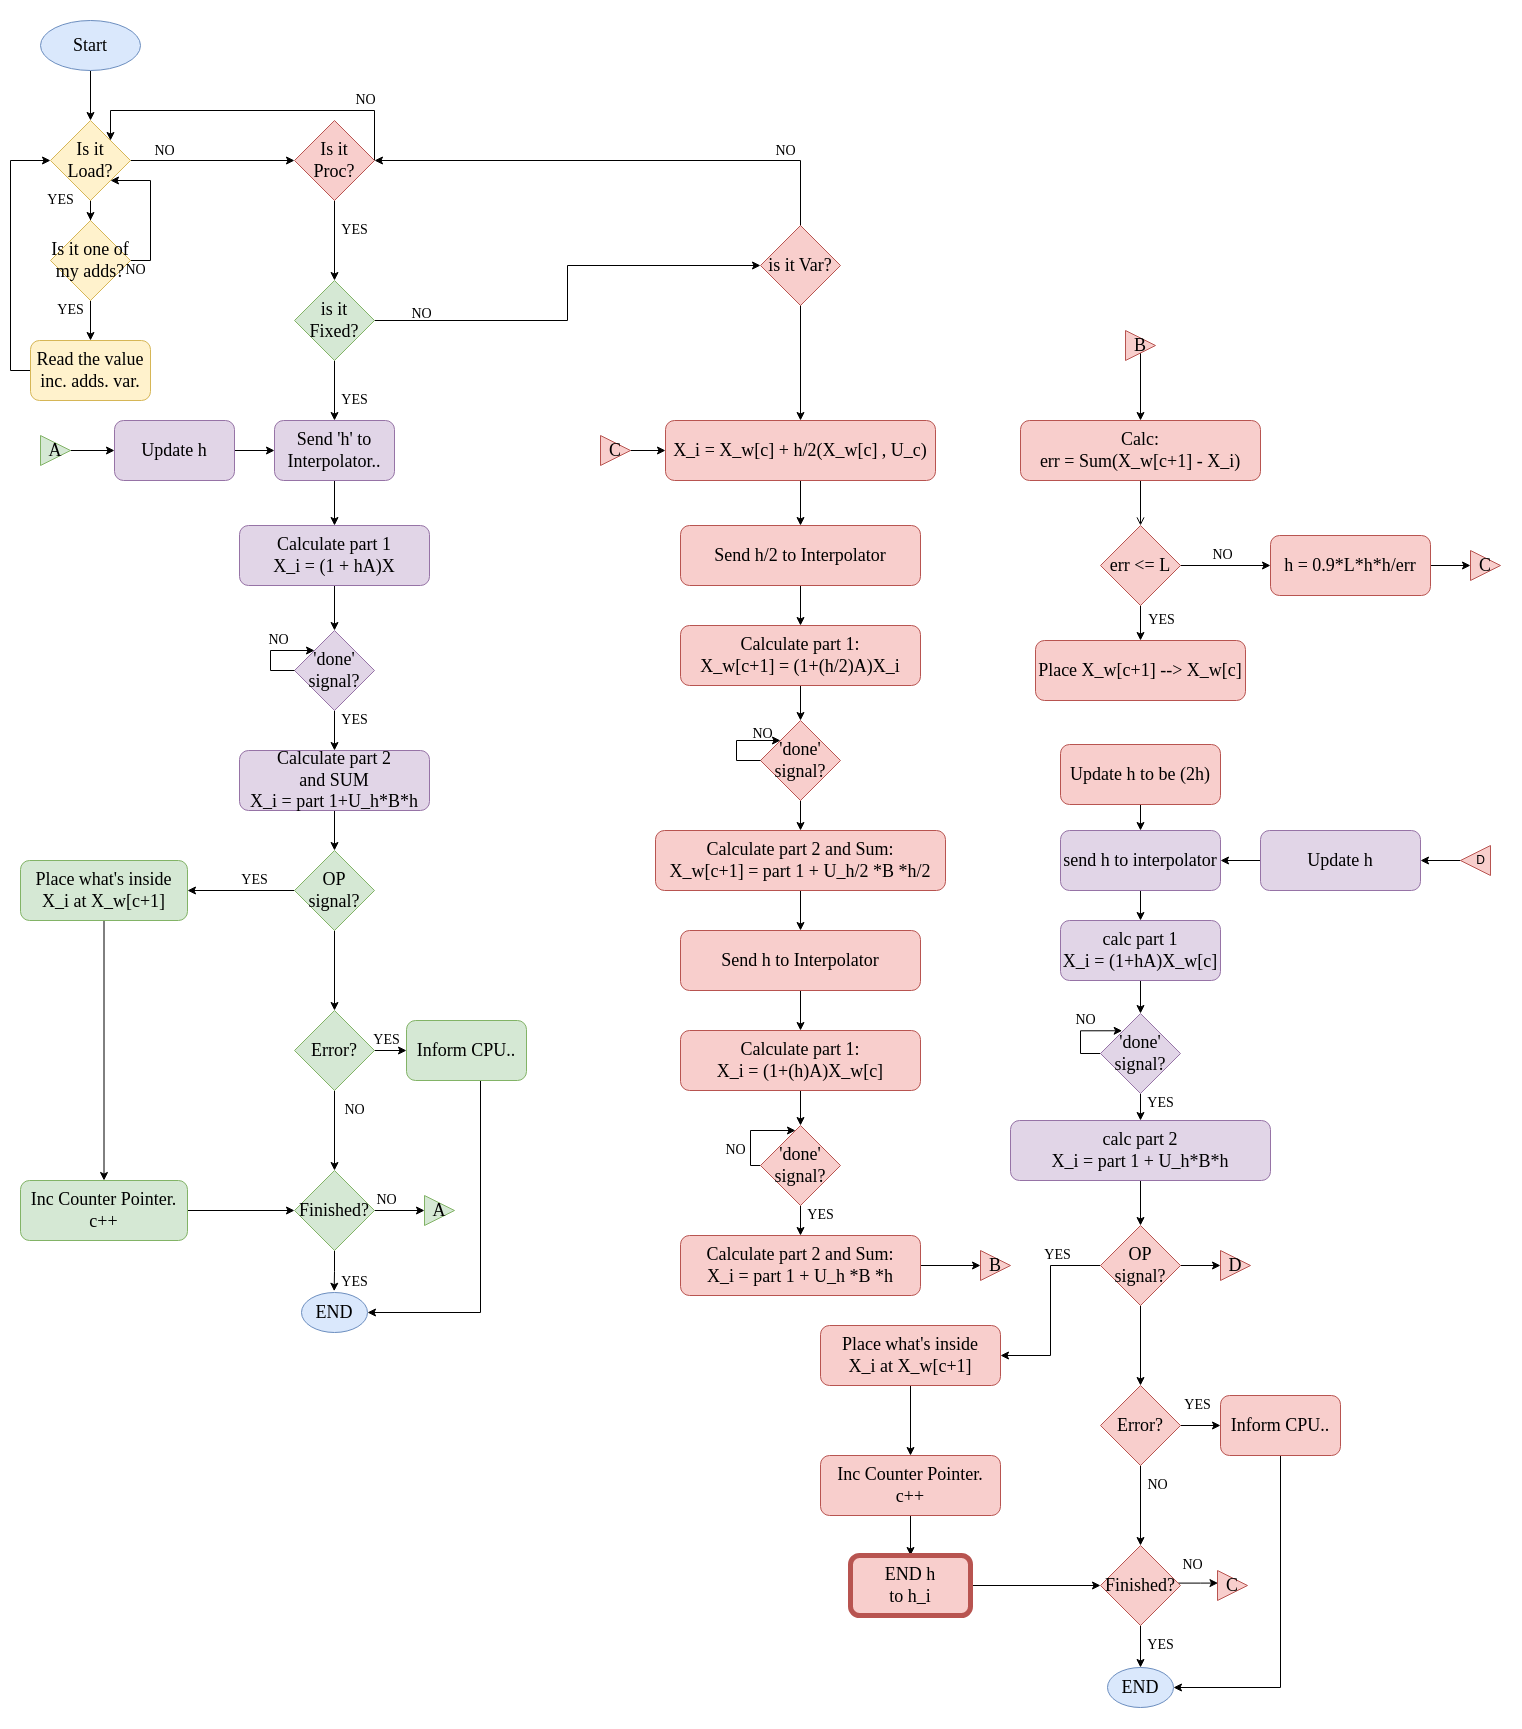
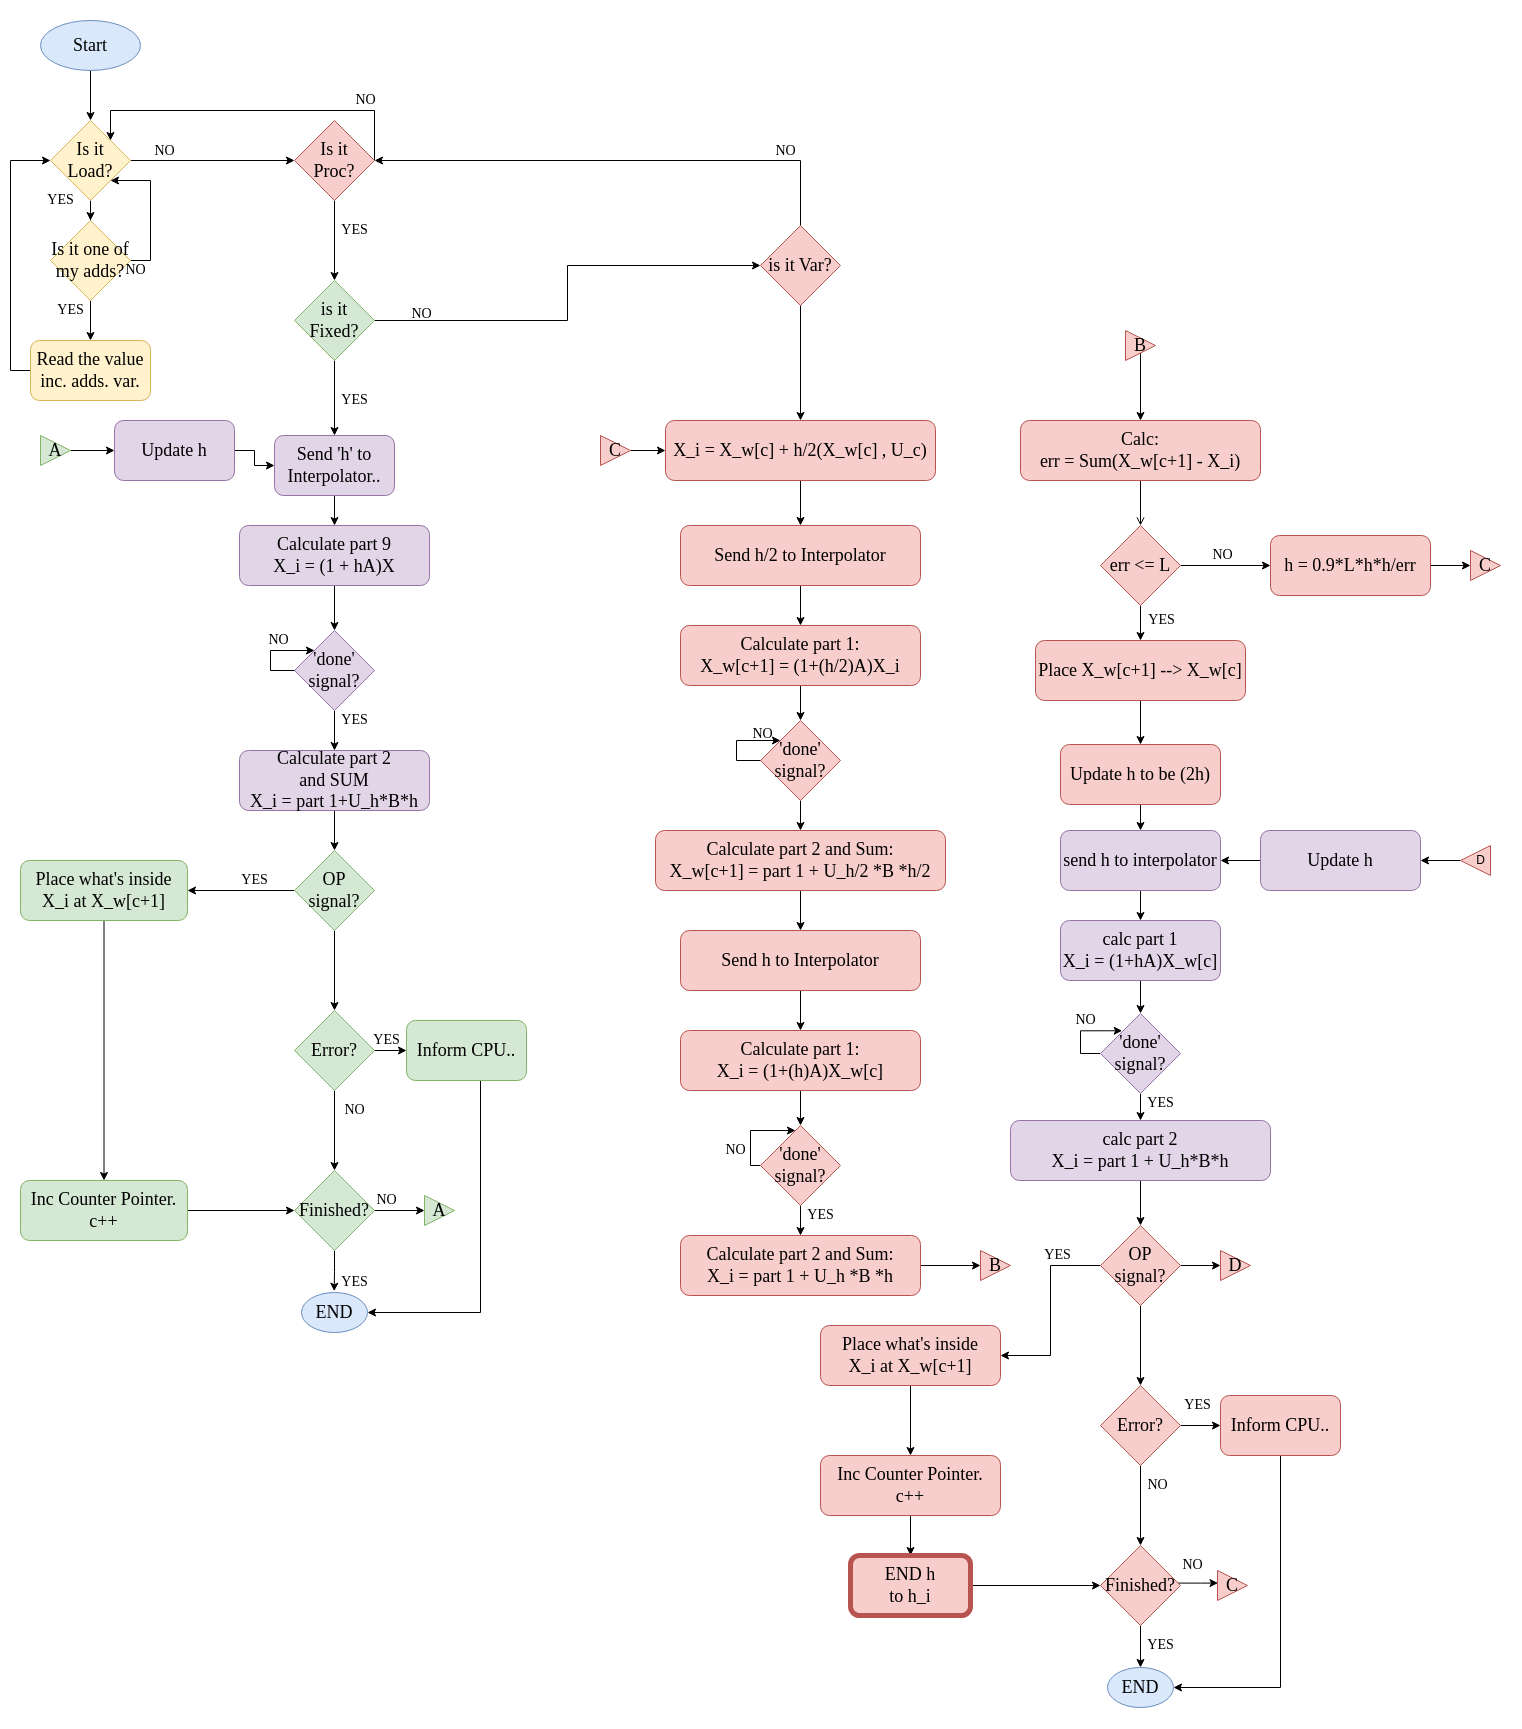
node "Send 'h' toInterpolator..": moved (335, 451) -> (335, 466)
node "Calculate part 1X_i = (1 + hA)X": label "Calculate part 1X_i = (1 + hA)X" -> "Calculate part 9X_i = (1 + hA)X"
edge "Place X_w[c+1] --> X_w[c]" -> "Update h to be (2h)": added
